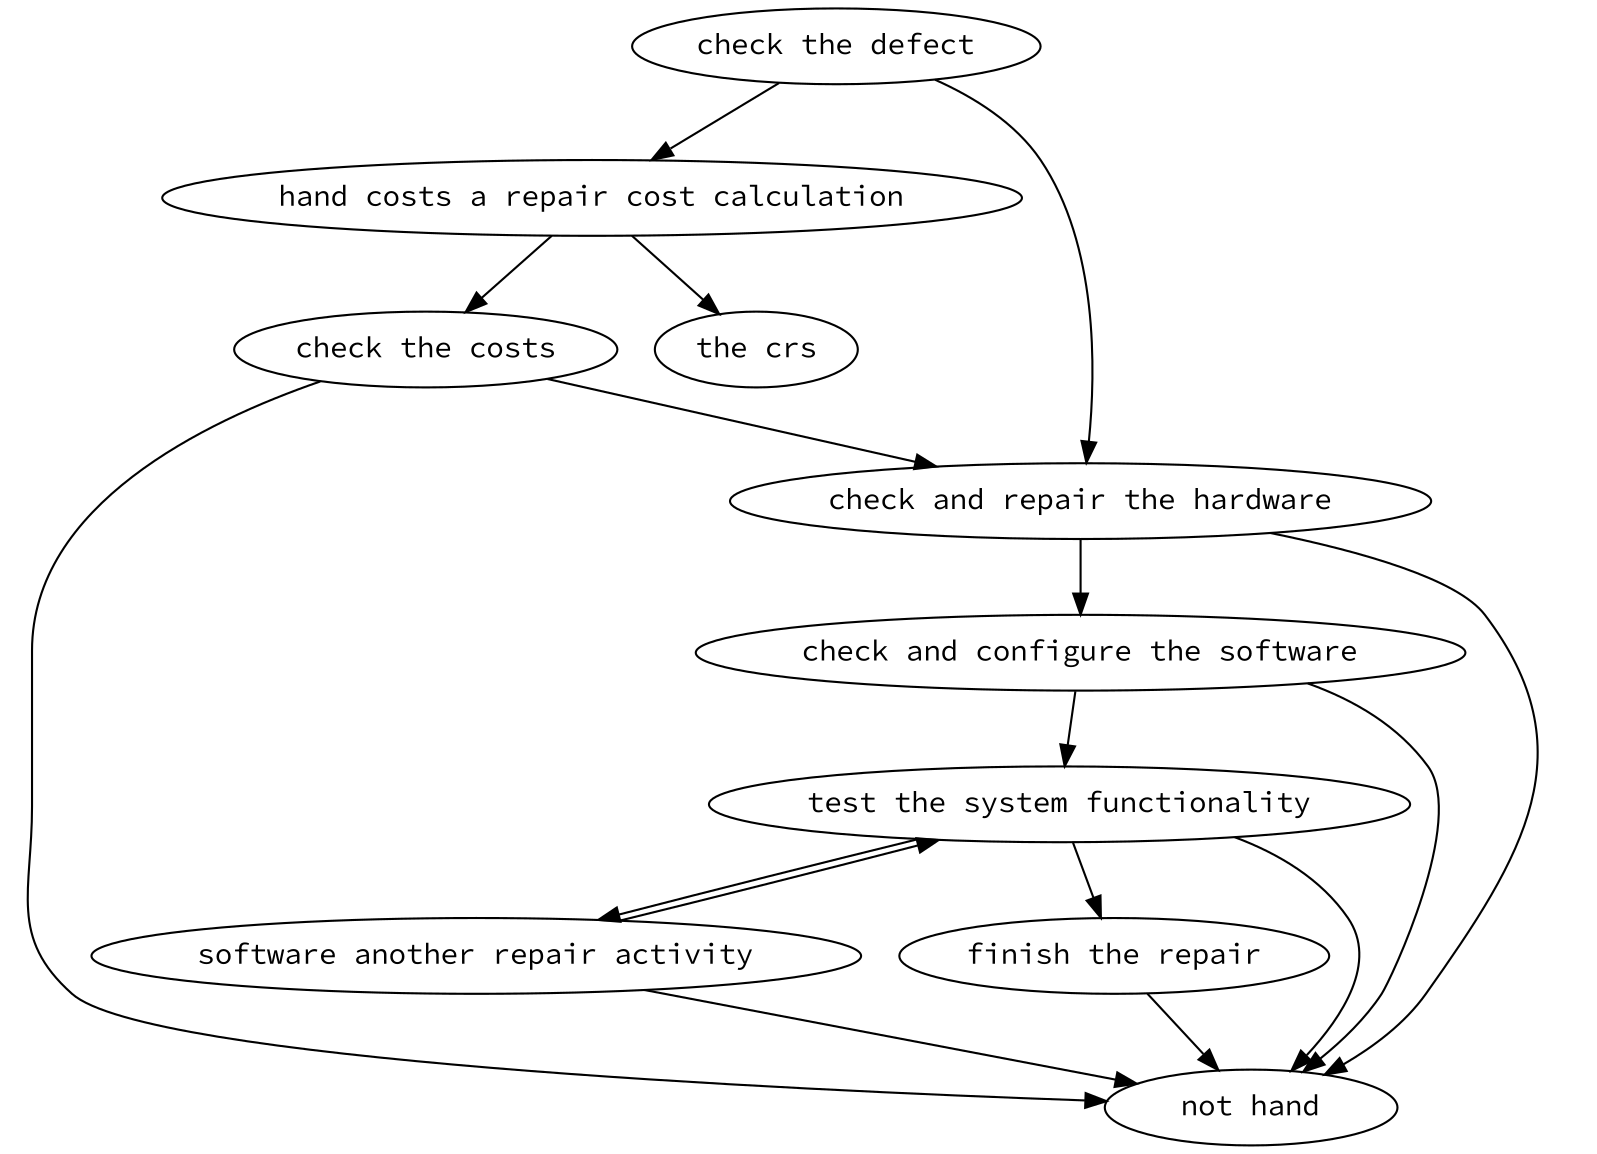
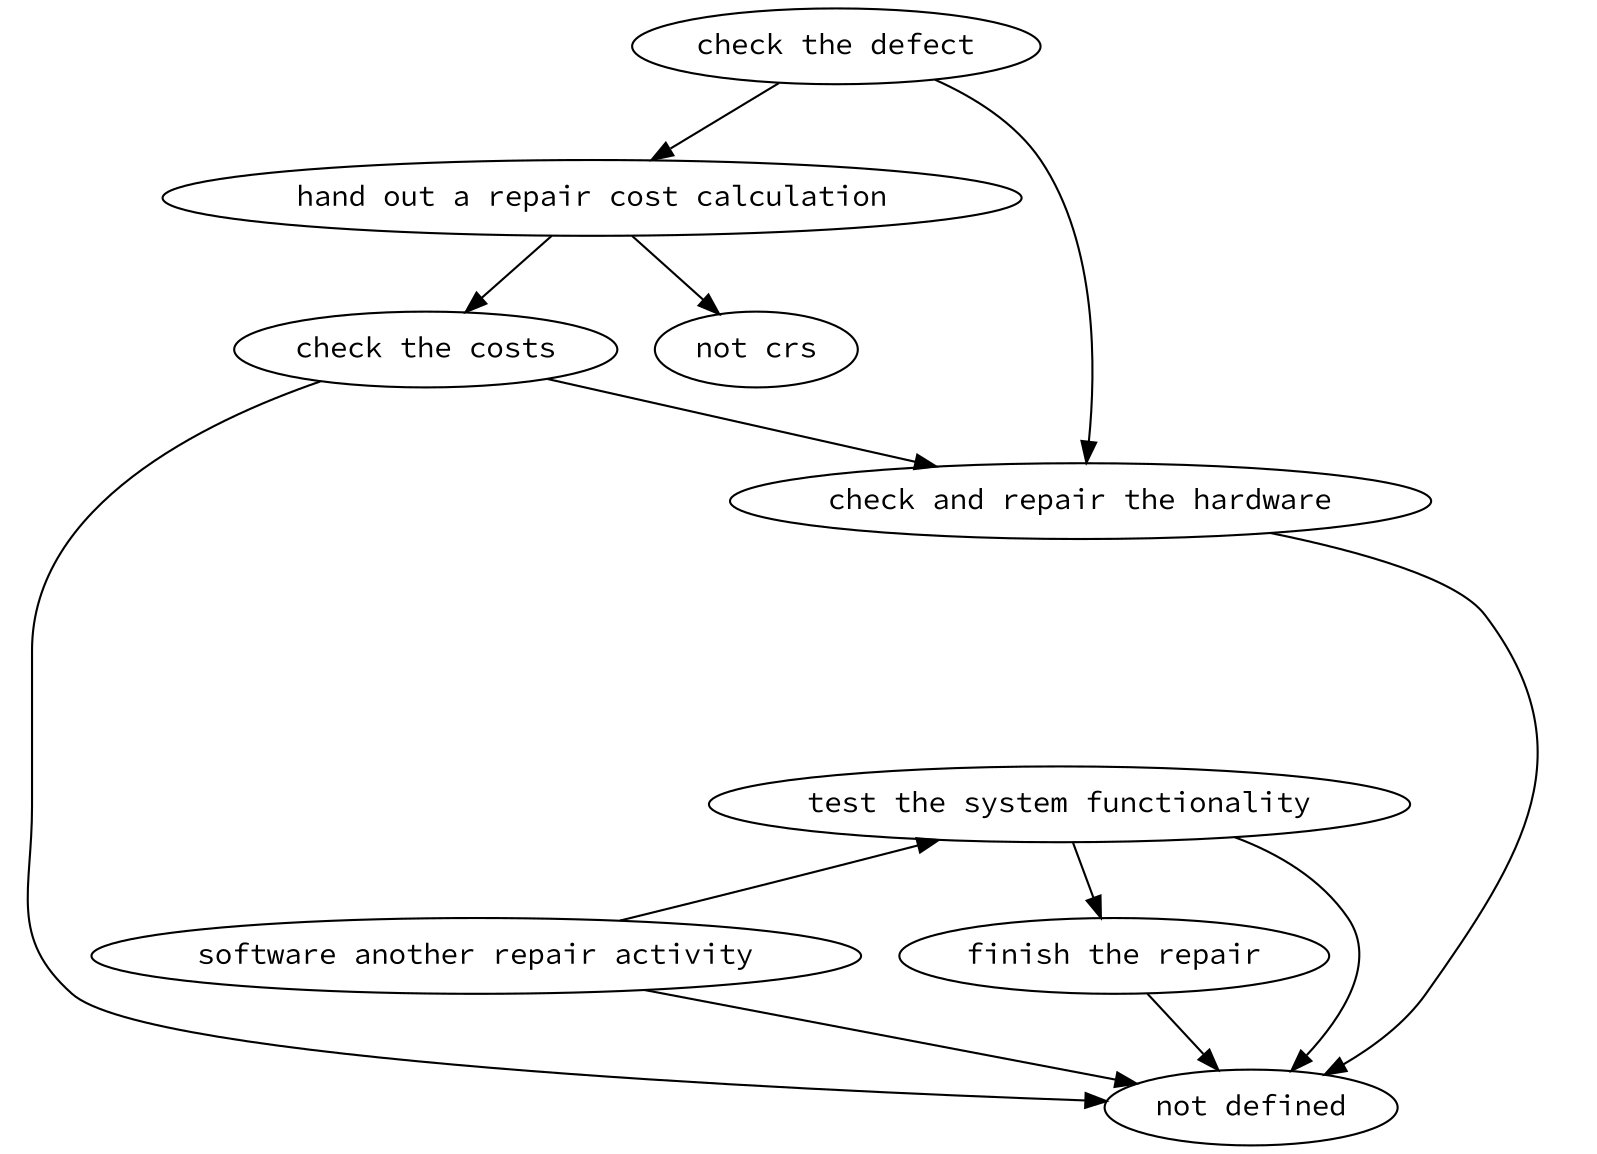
node "hand costs a repair cost calculation": label "hand costs a repair cost calculation" -> "hand out a repair cost calculation"
node "the crs": label "the crs" -> "not crs"
node "check and configure the software": removed
edge "test the system functionality" -> "software another repair activity": removed
node "not hand": label "not hand" -> "not defined"
